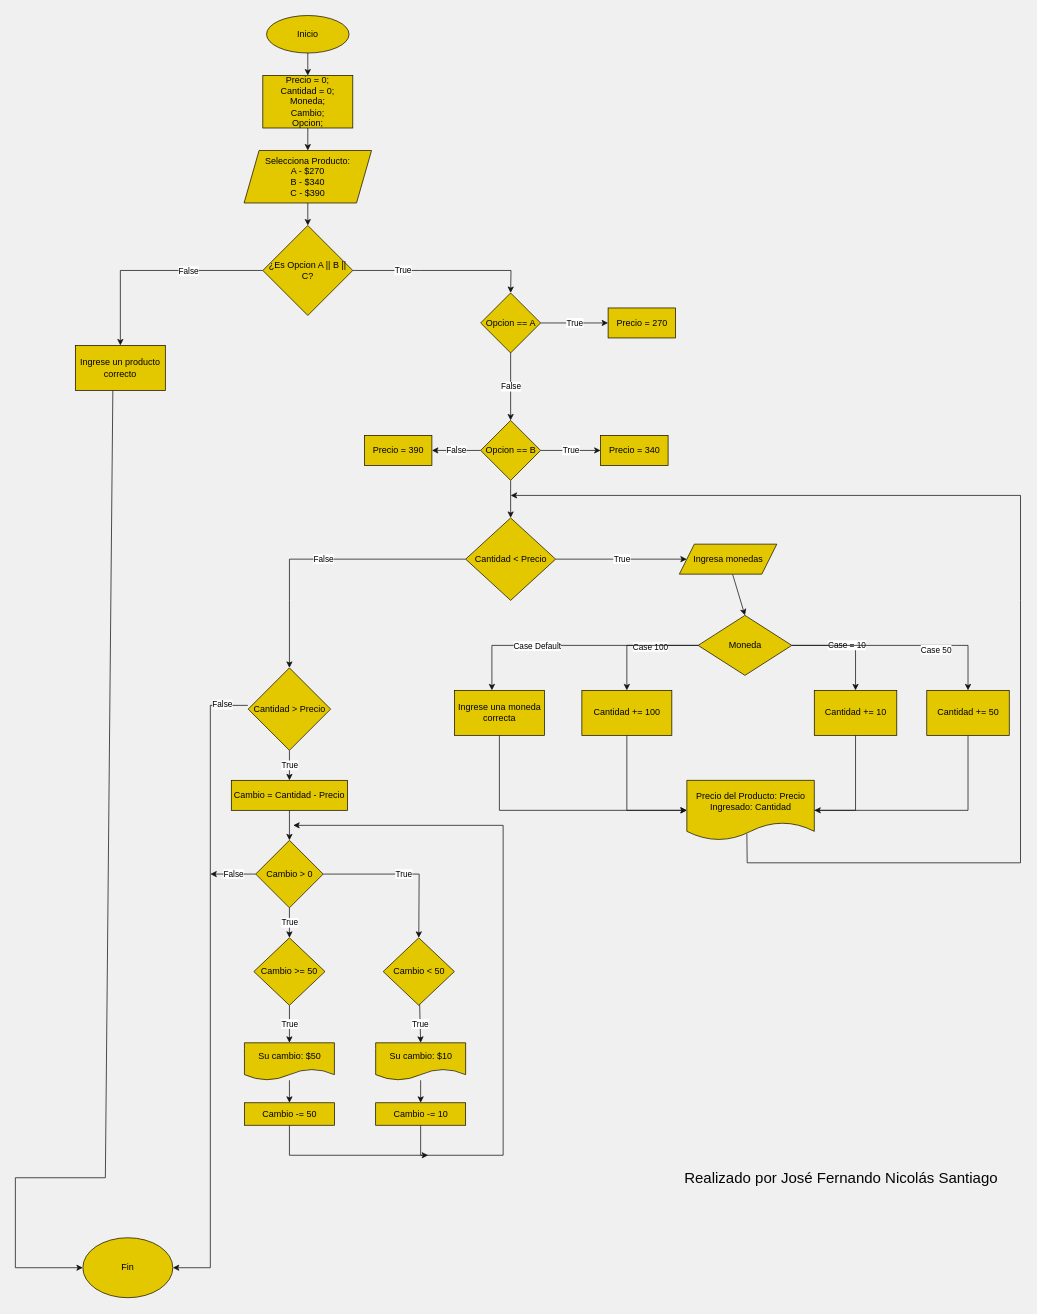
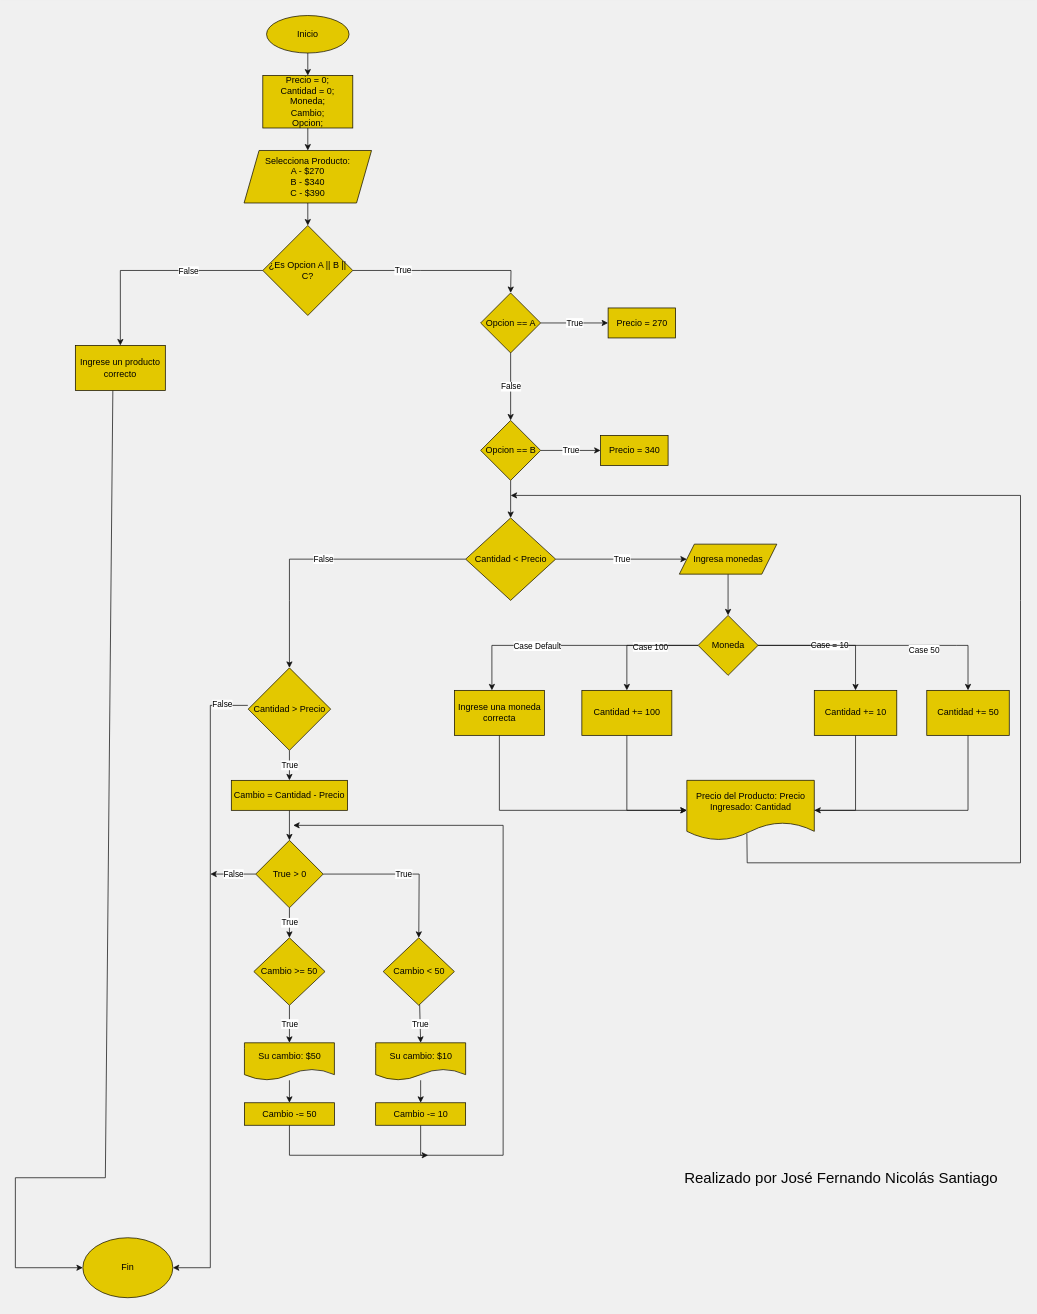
node "Precio = 390": removed
edge "Opcion == B" -> "Precio = 390": removed, label "False"
node "Moneda": size 94x60 -> 60x60
node "Cambio > 0": label "Cambio > 0" -> "True > 0"
